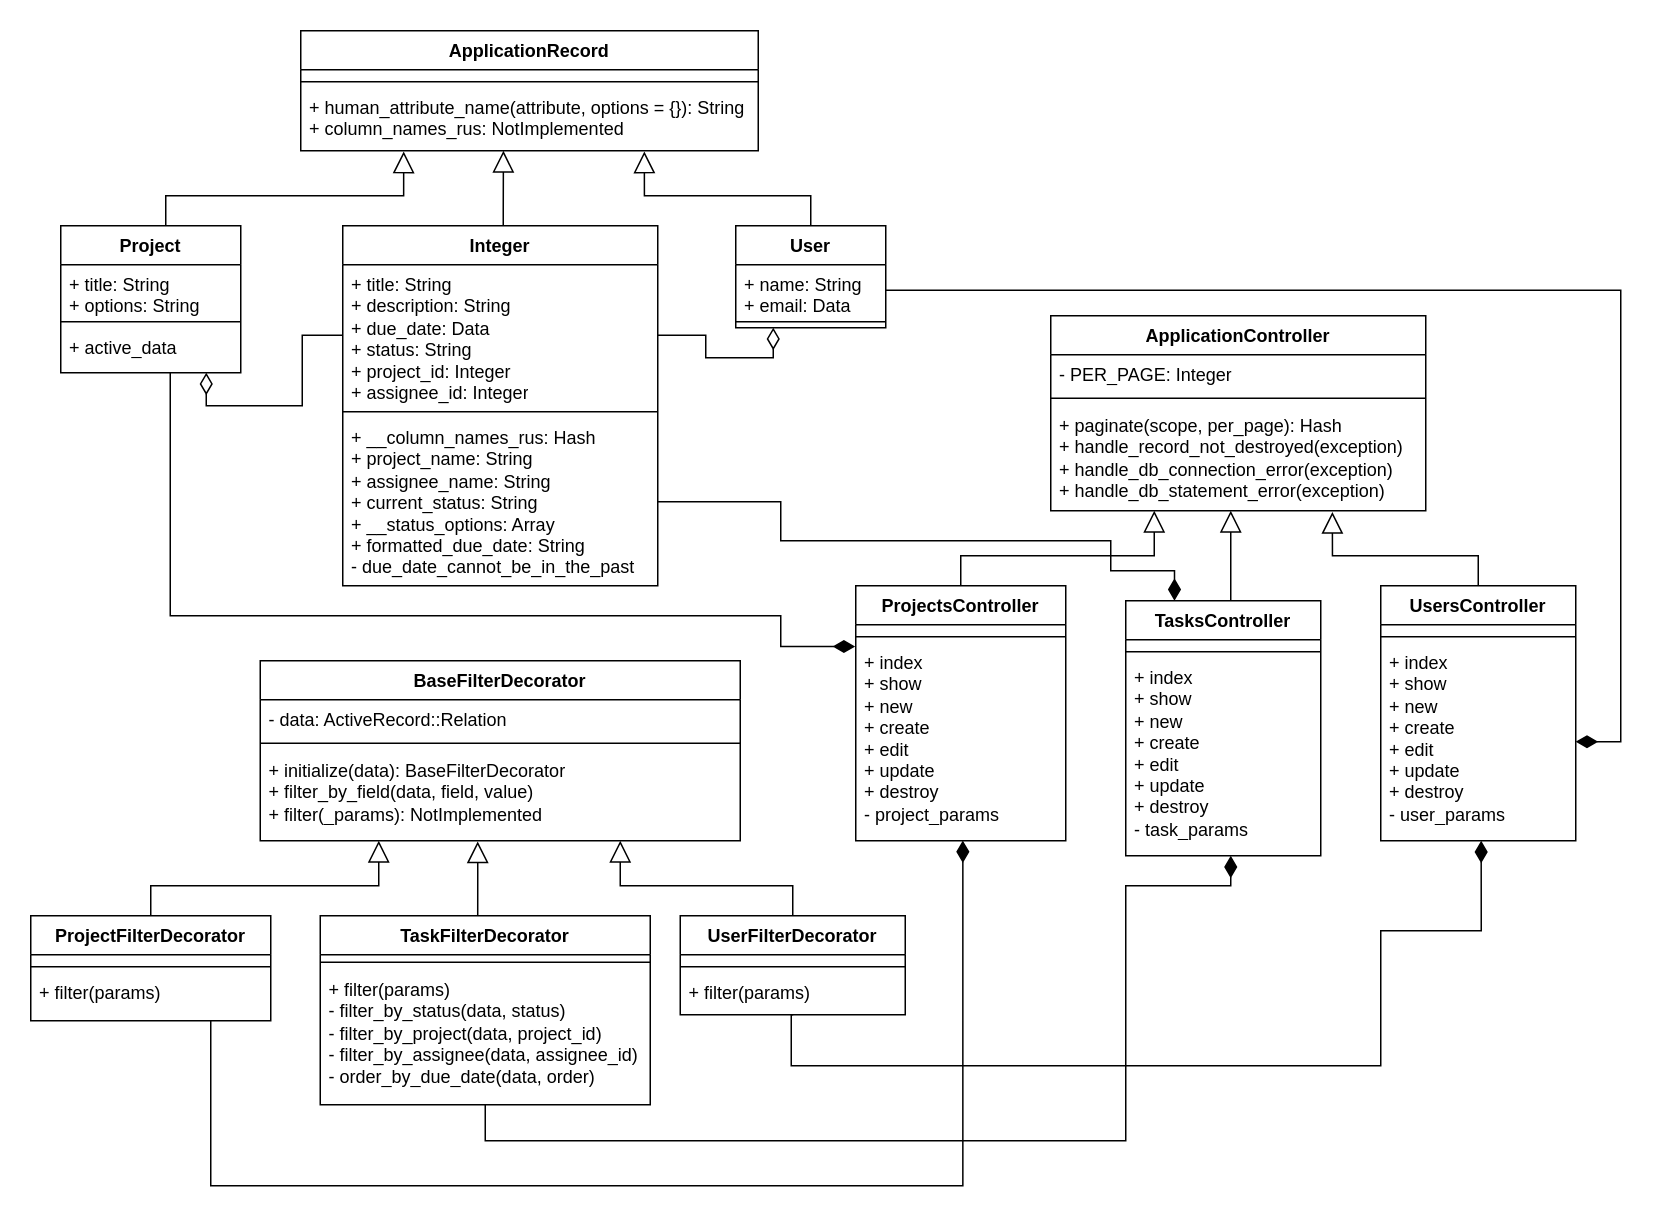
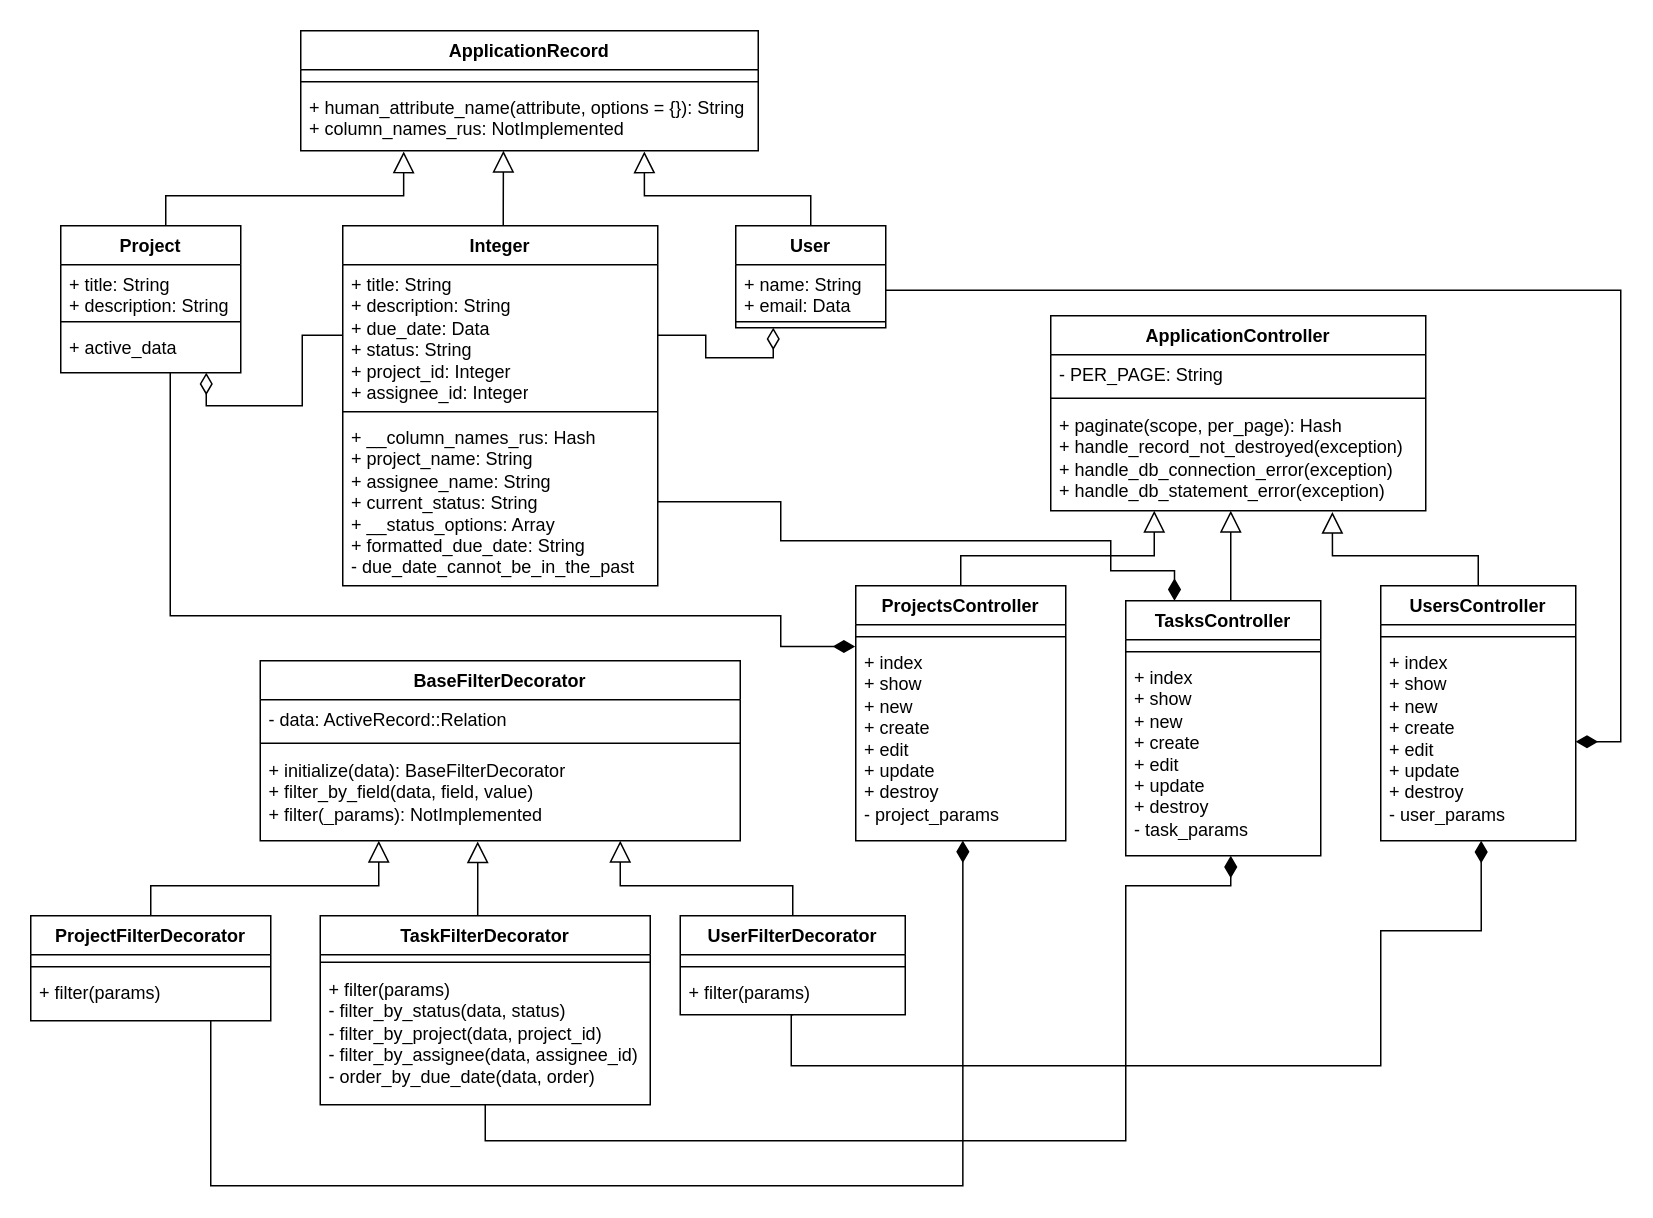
node "+ title: String + options: String": label "+ title: String + options: String" -> "+ title: String + description: String"
node "- PER_PAGE: Integer": label "- PER_PAGE: Integer" -> "- PER_PAGE: String"
